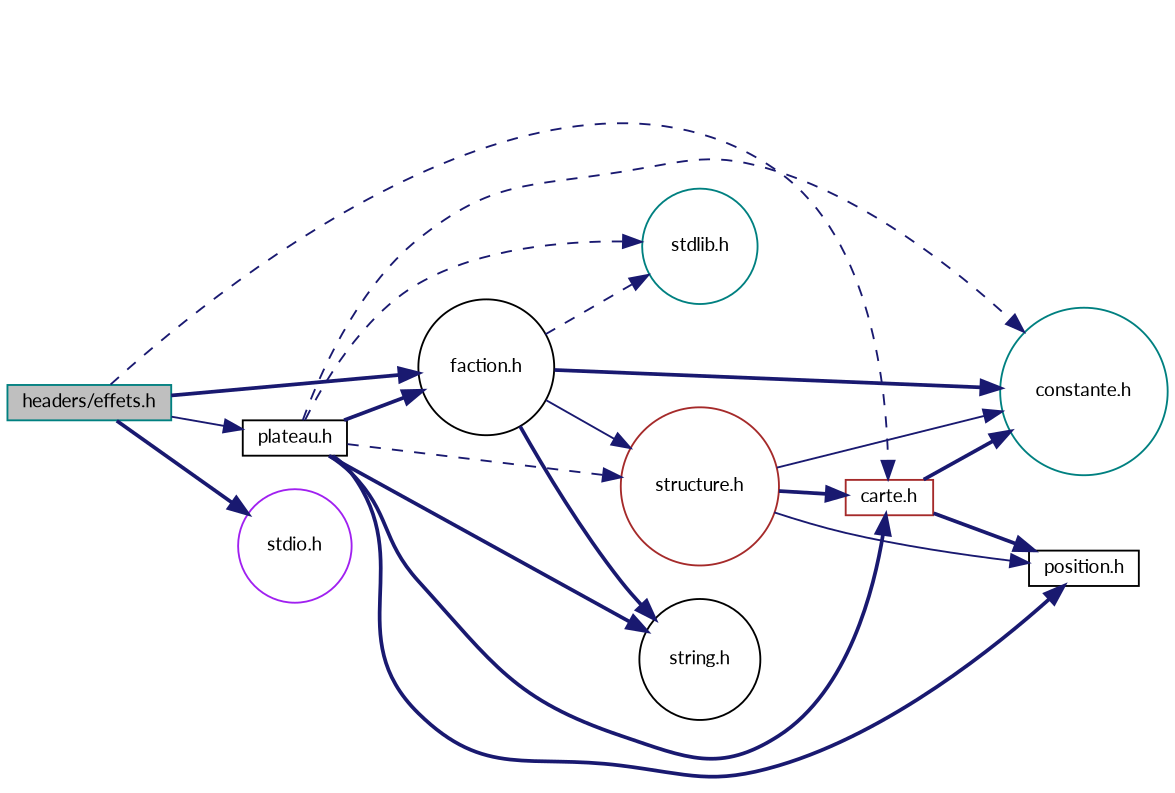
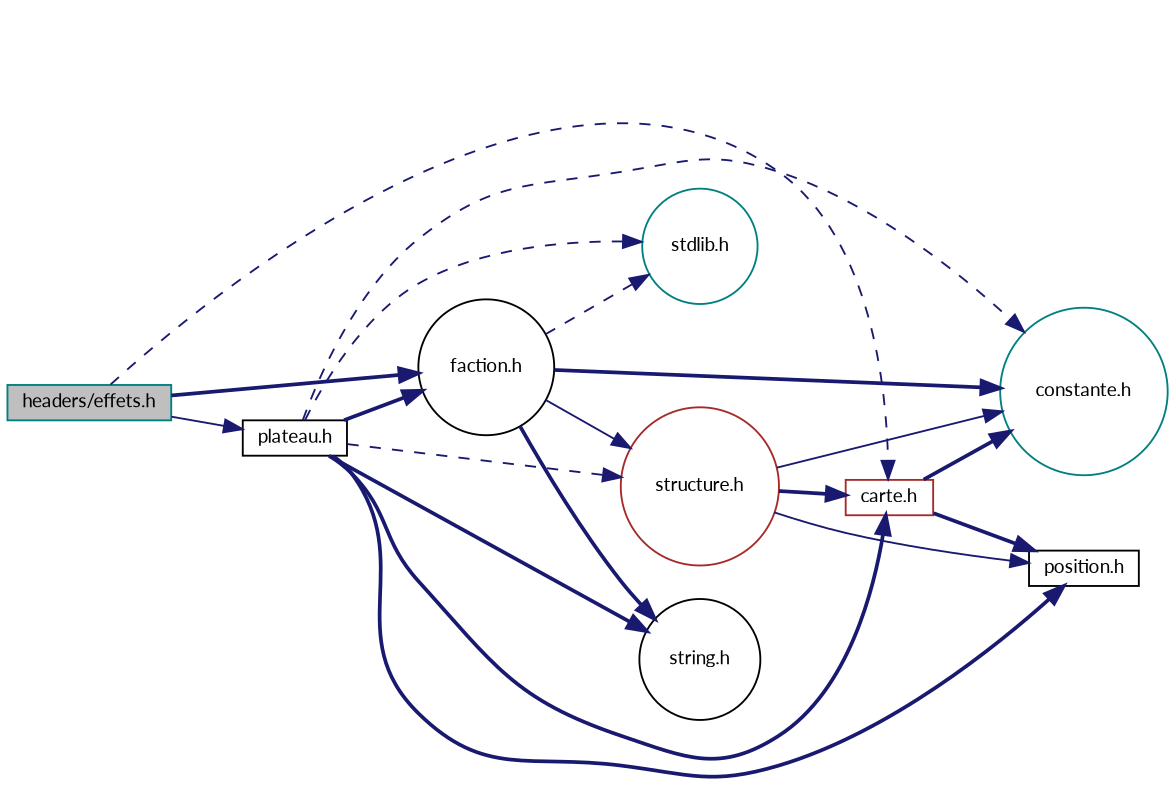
node "stdio.h": removed
